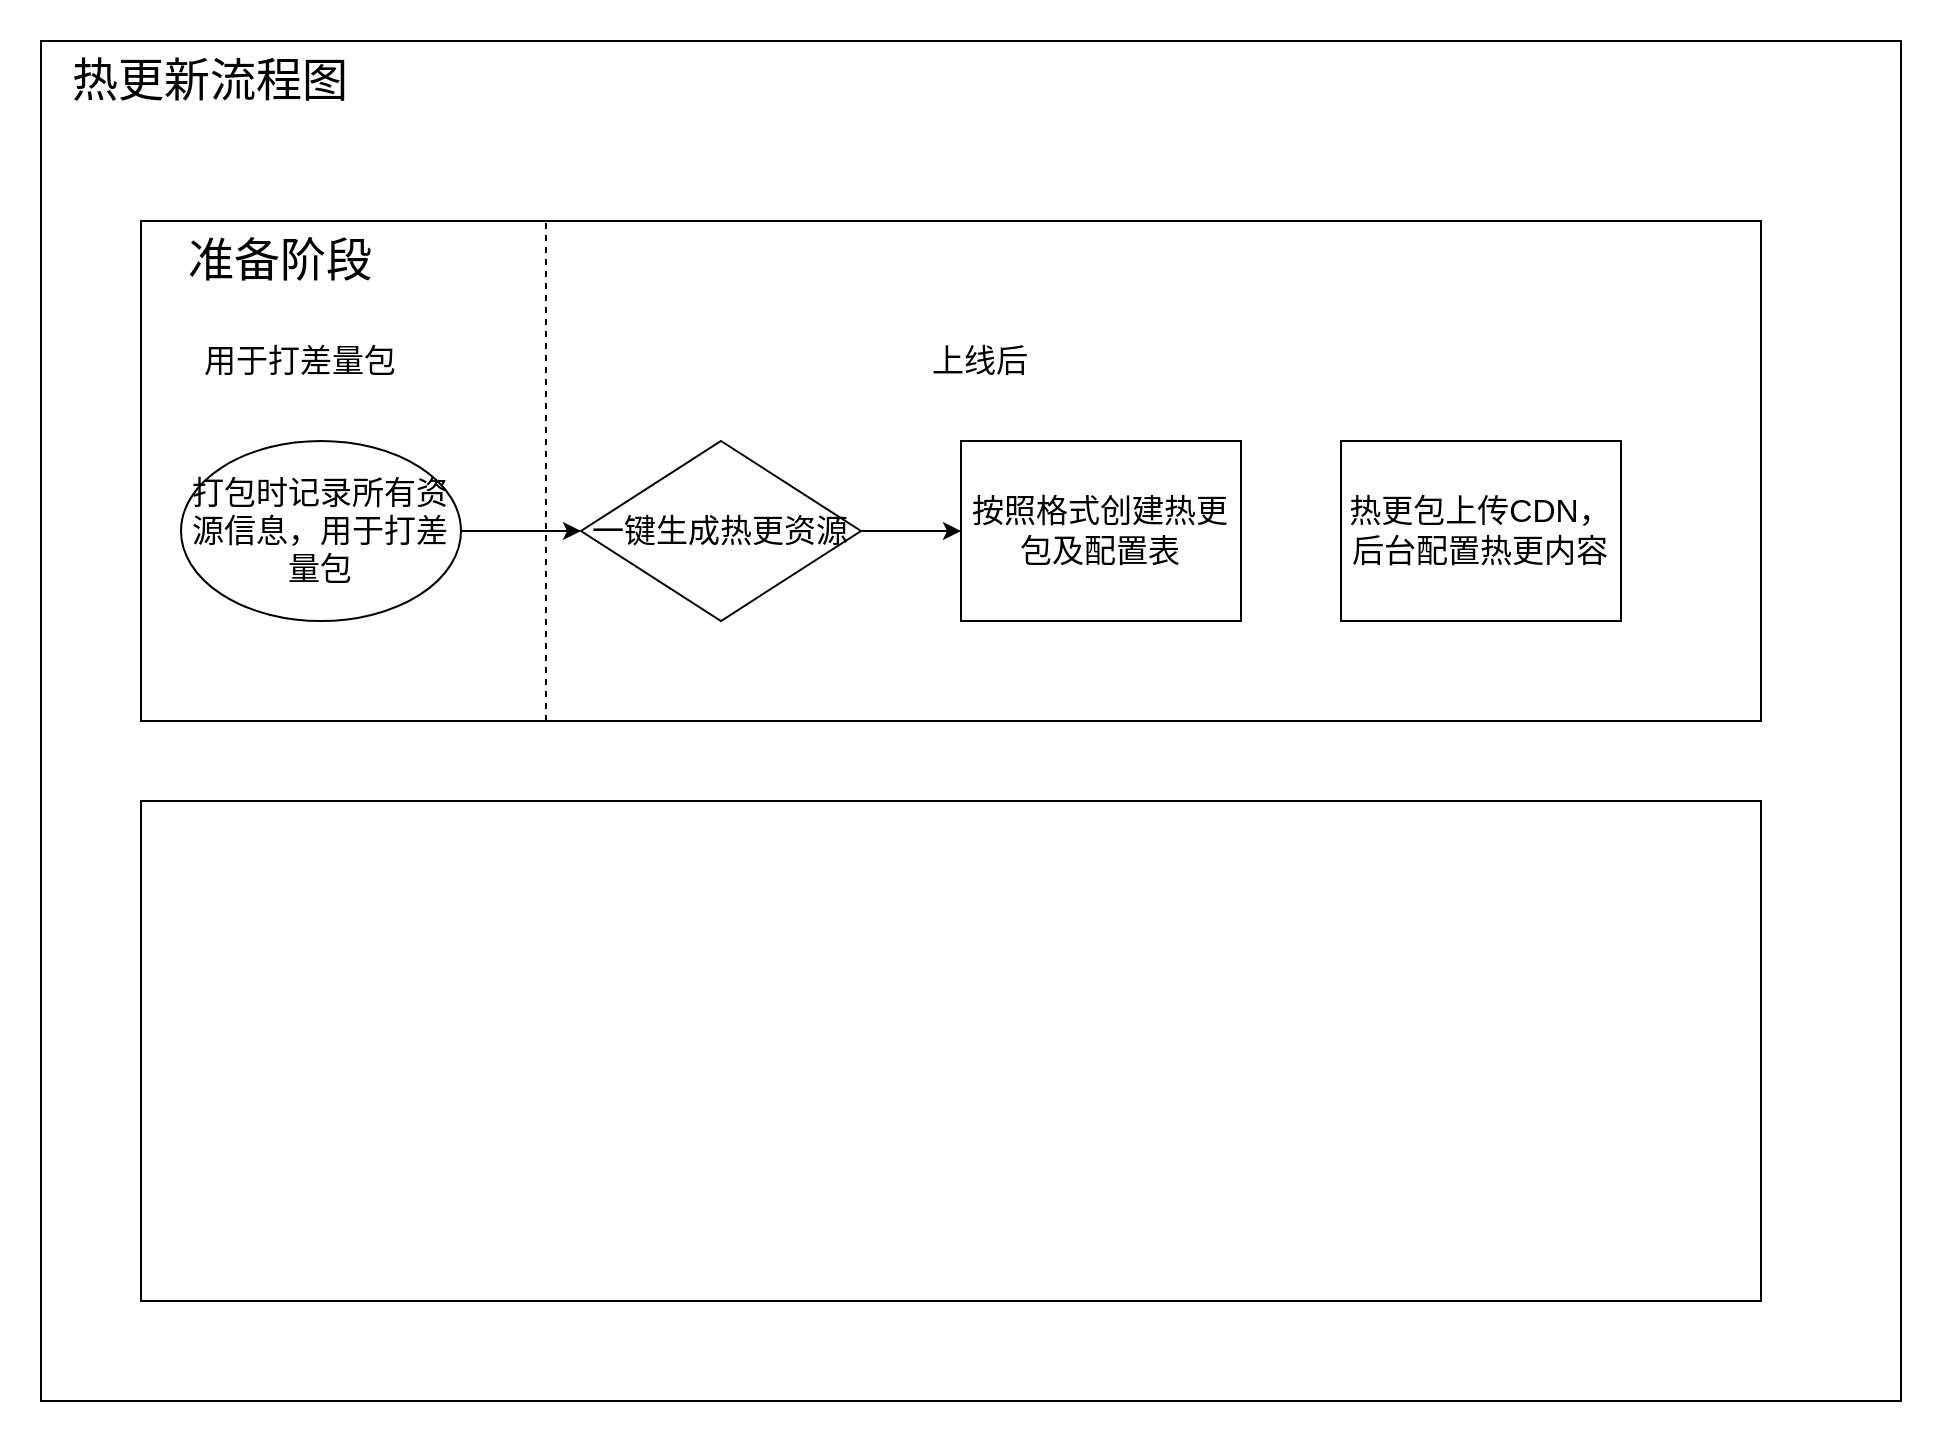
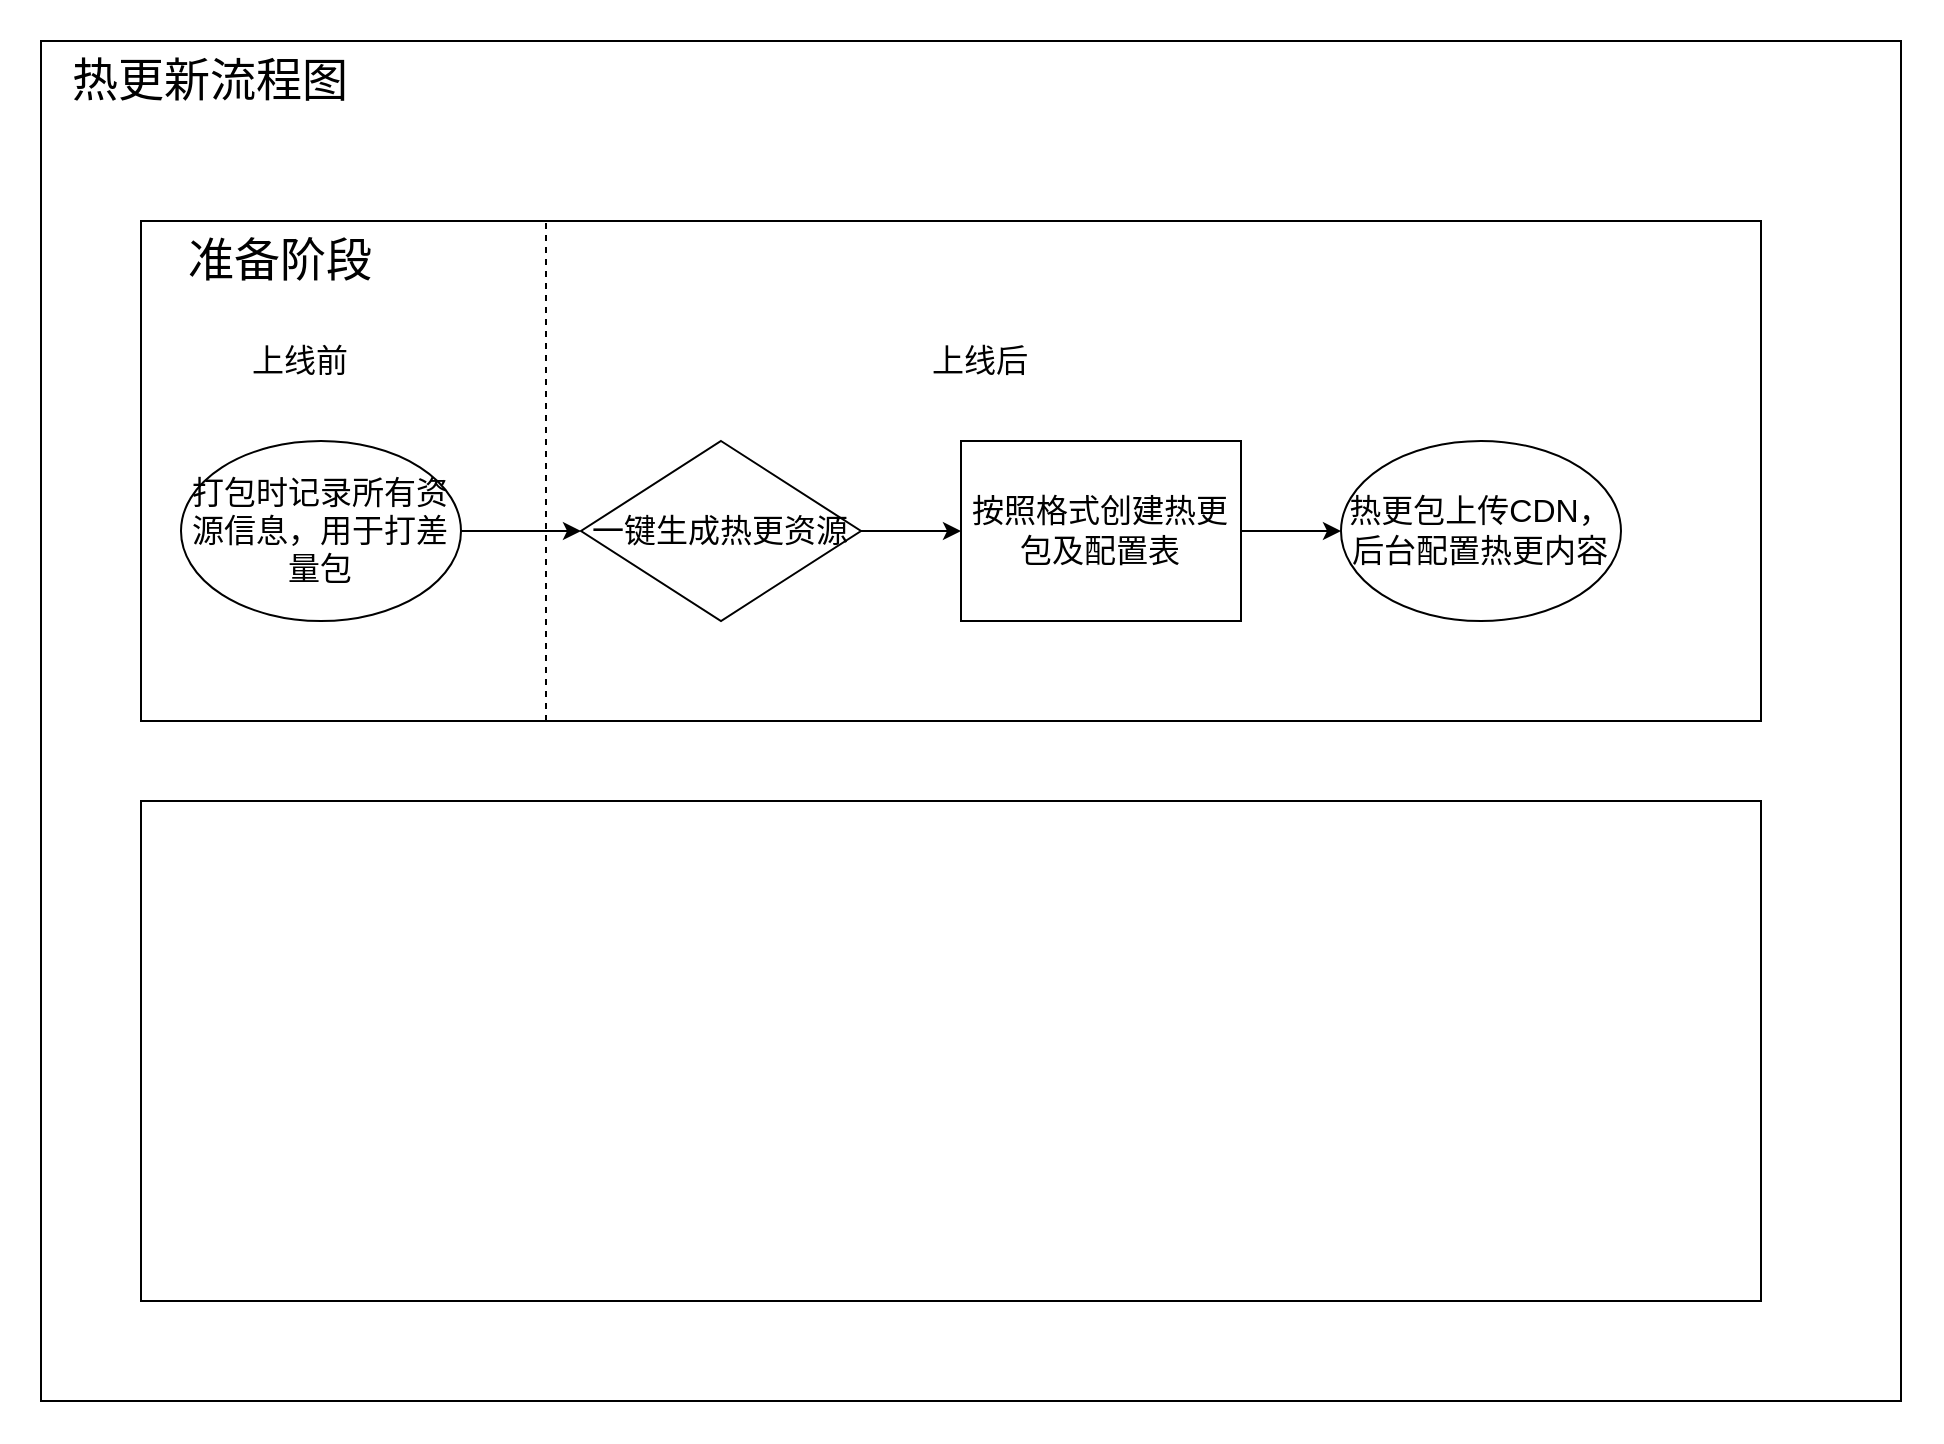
node "用于打差量包": label "用于打差量包" -> "上线前"
edge "按照格式创建热更包及配置表" -> "热更包上传CDN，后台配置热更内容": added
node "热更包上传CDN，后台配置热更内容": shape rectangle -> ellipse
